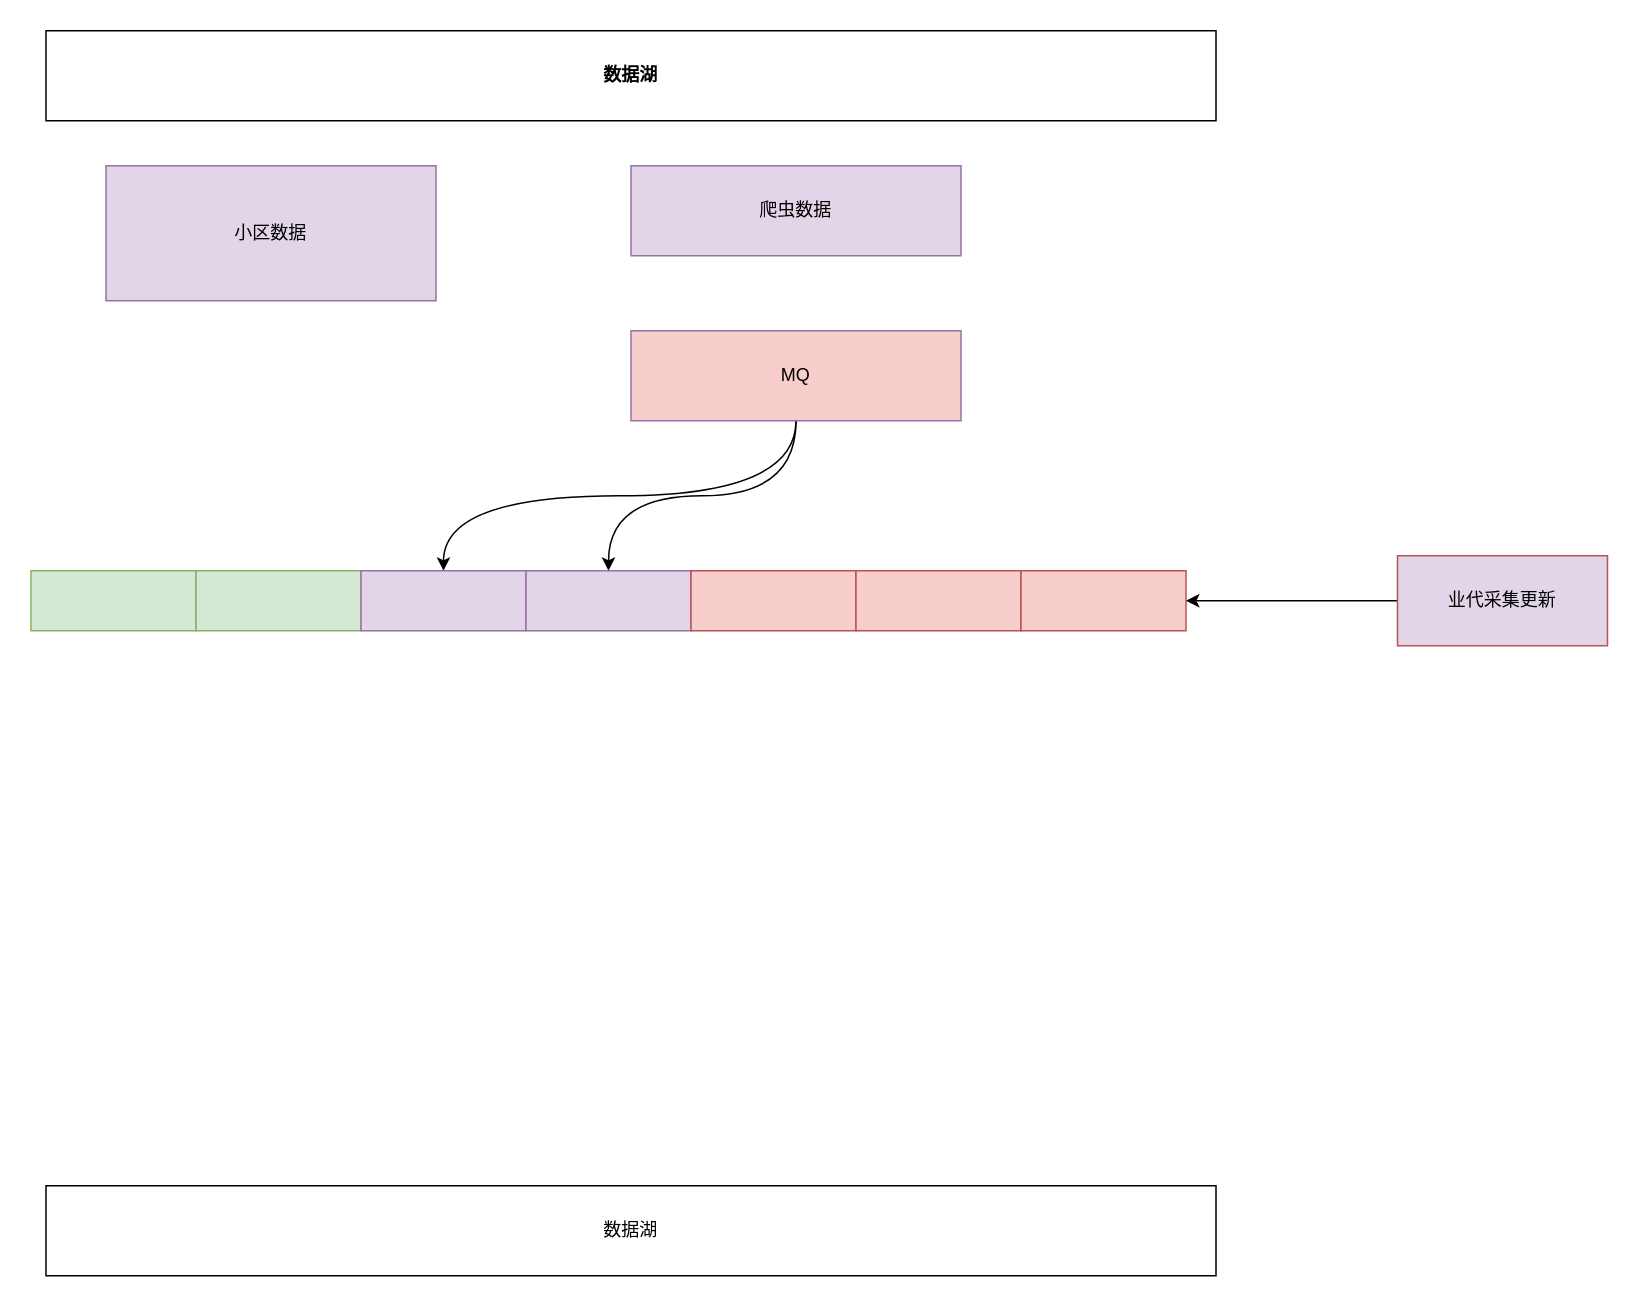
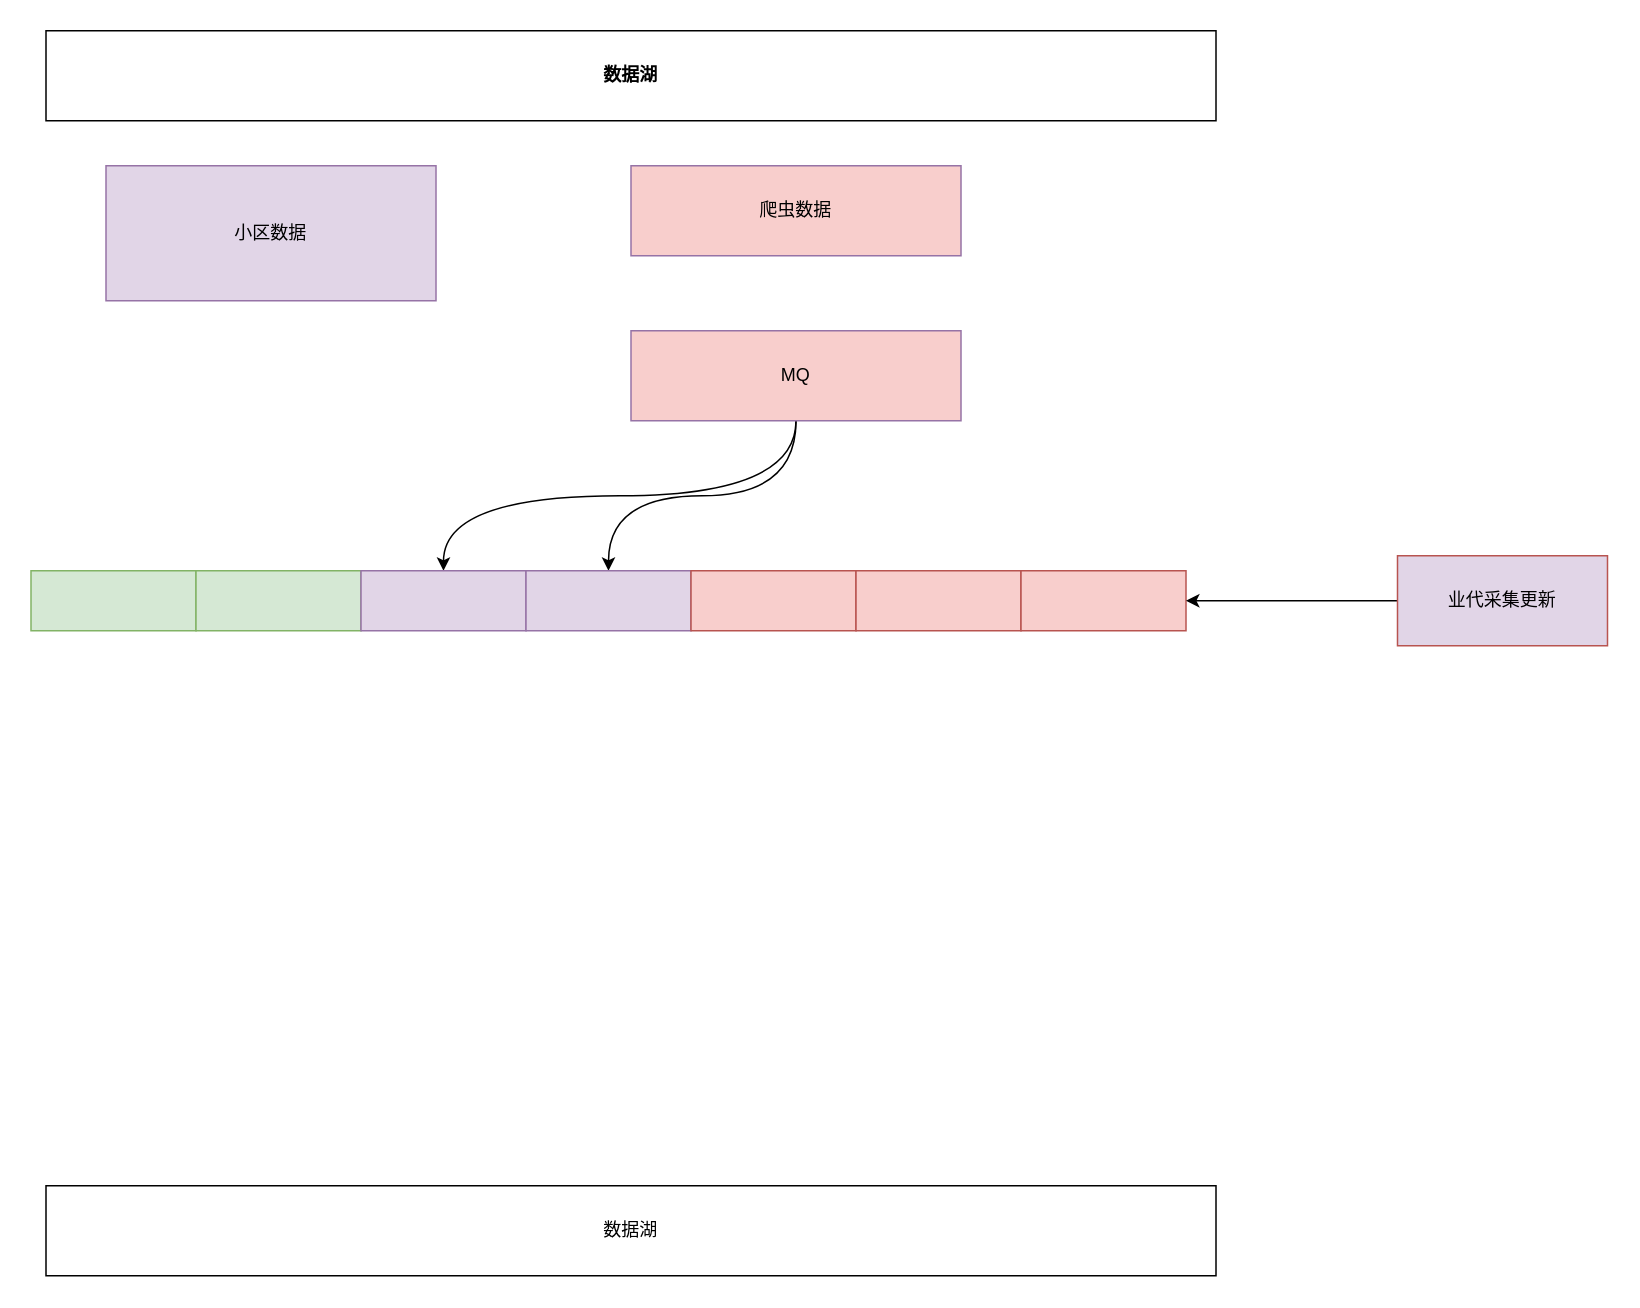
node "爬虫数据": fillcolor #e1d5e7 -> #f8cecc
